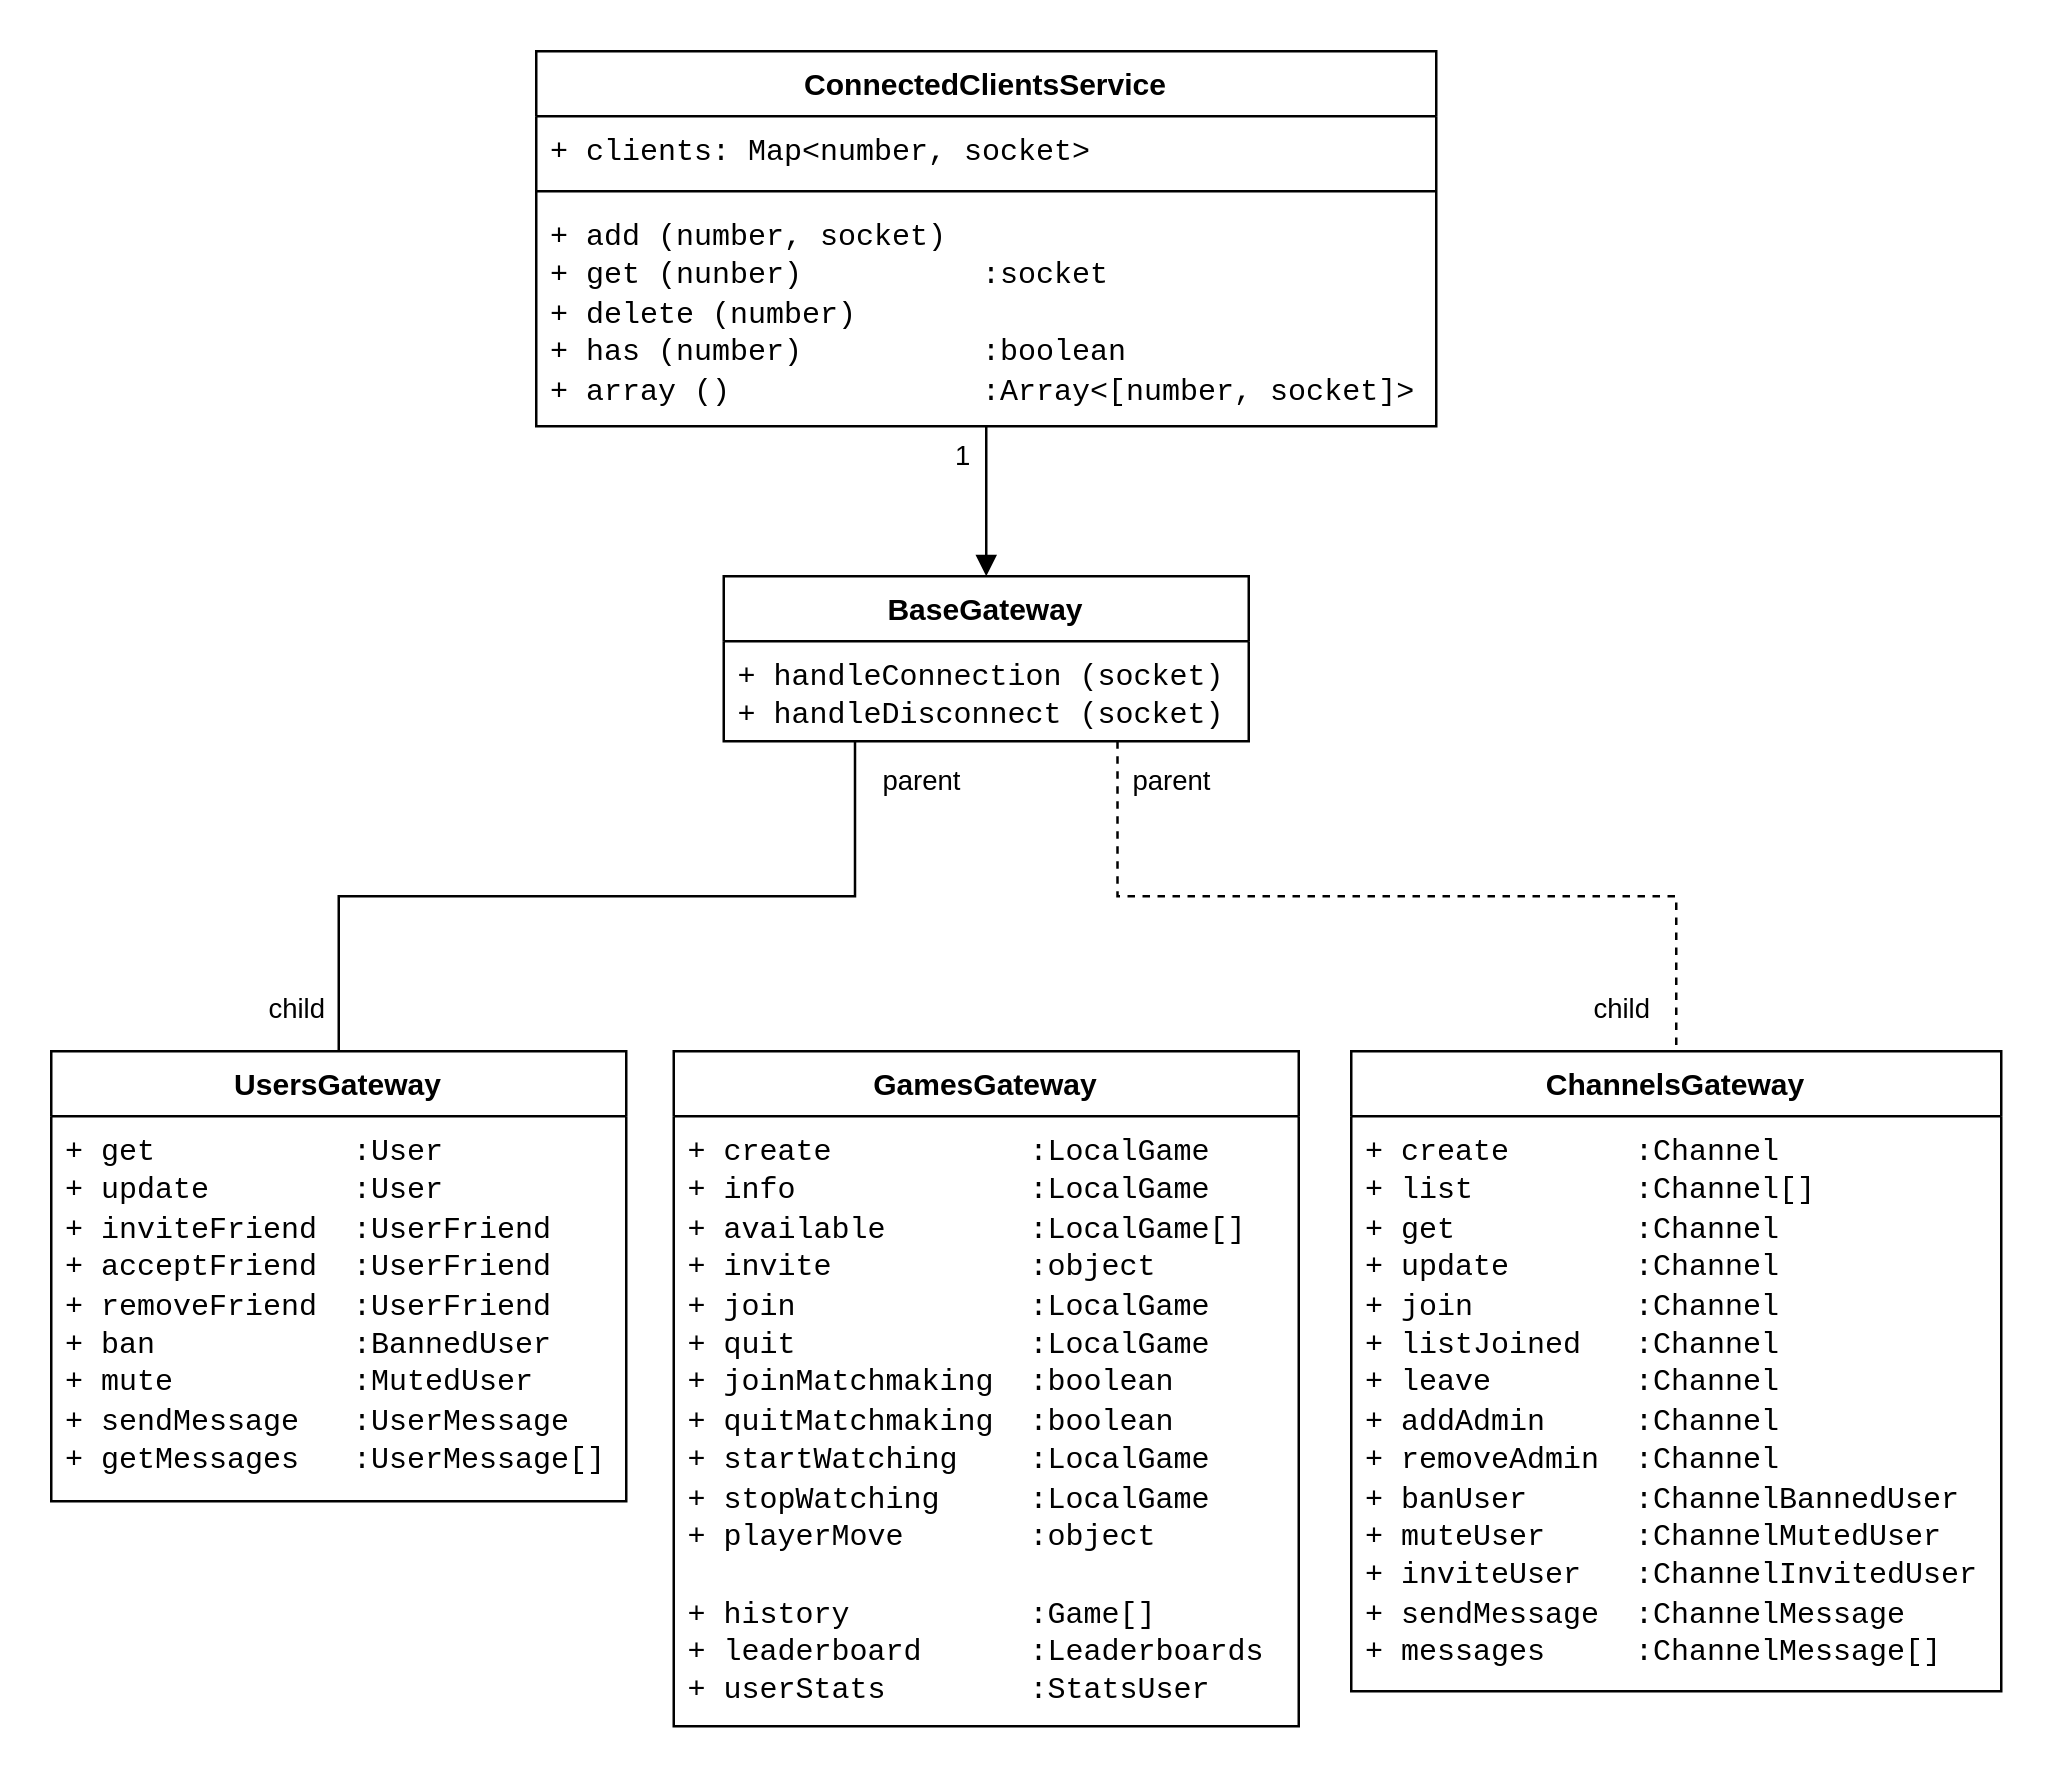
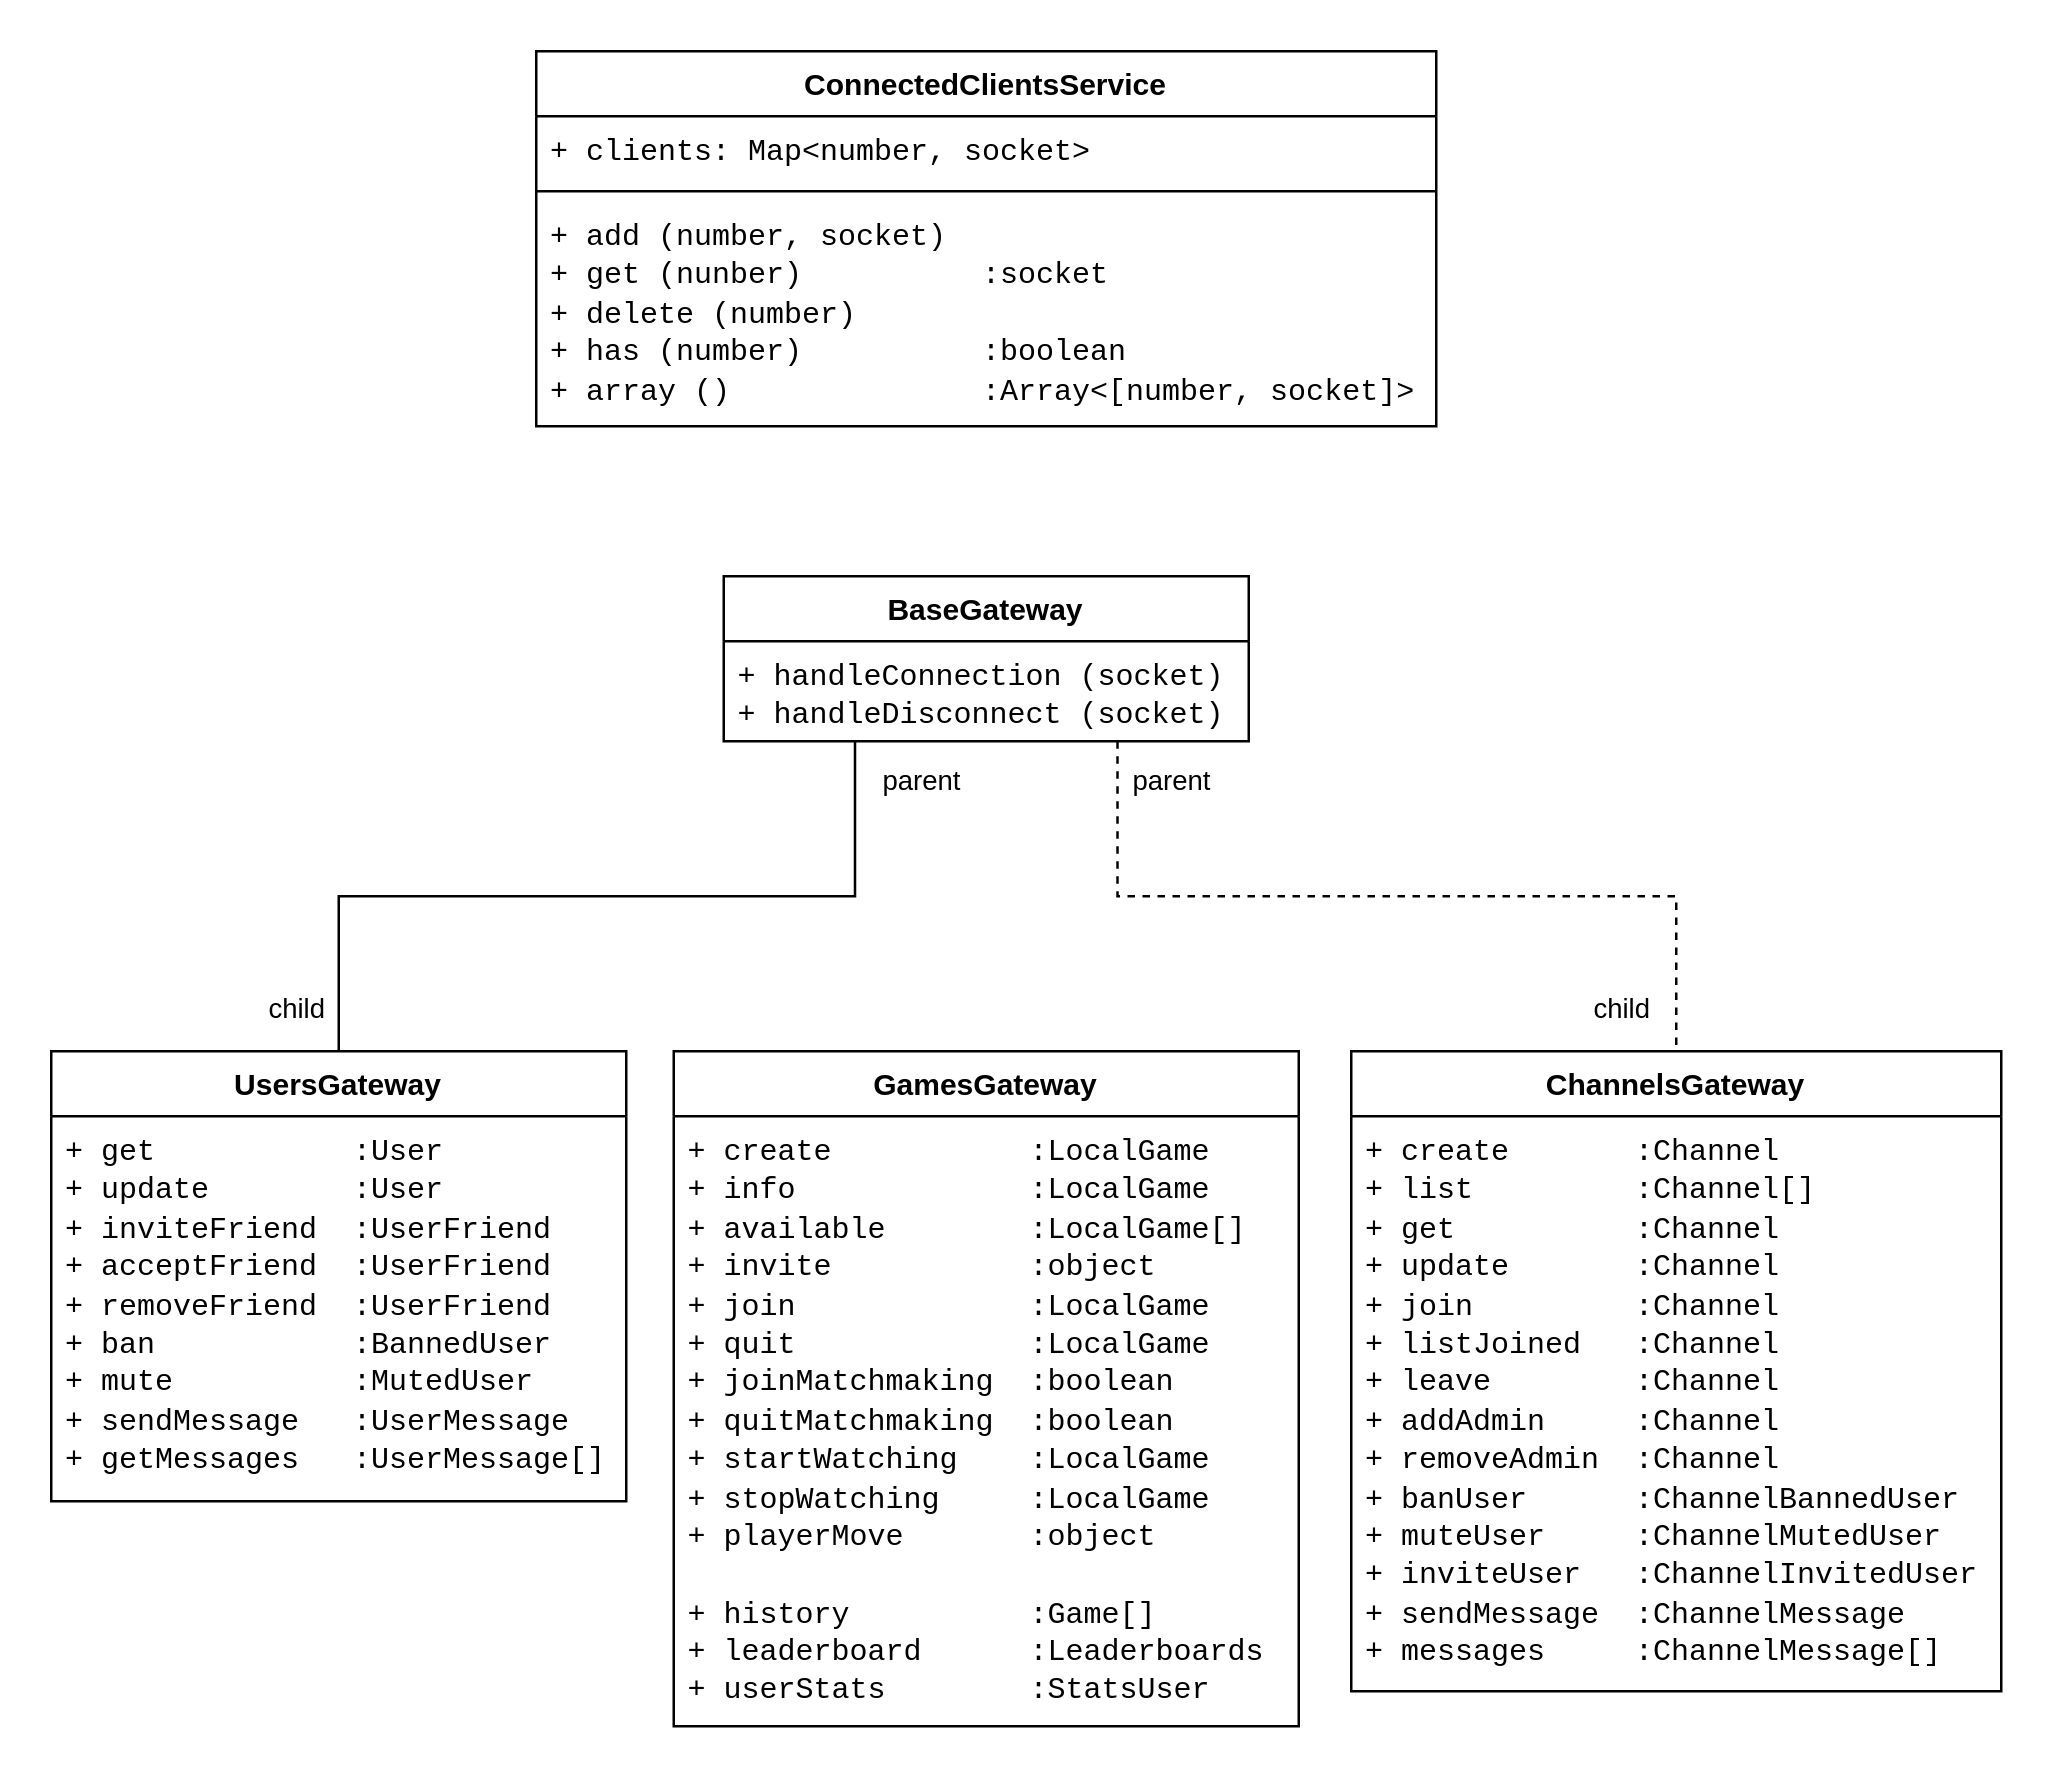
edge "ConnectedClientsService" -> "BaseGateway": removed, label "1"
